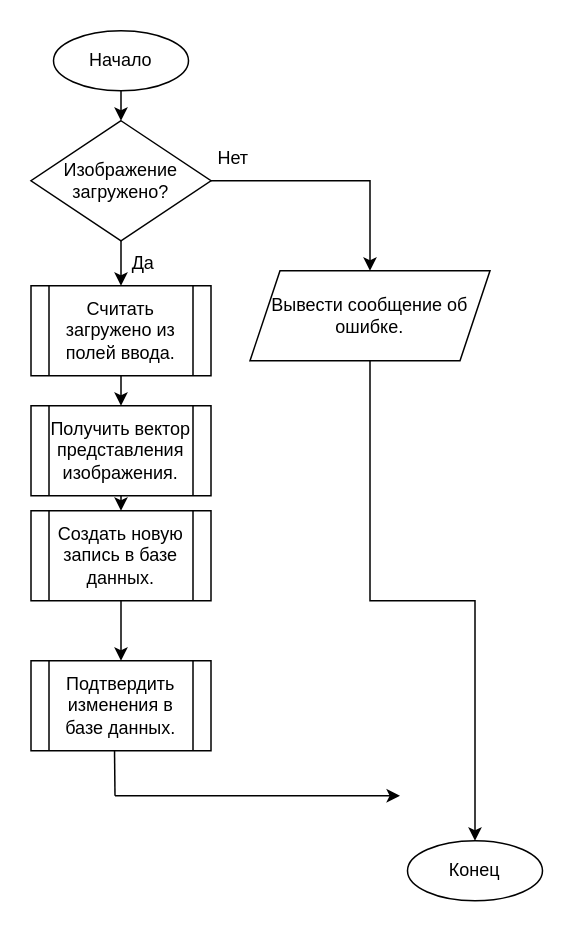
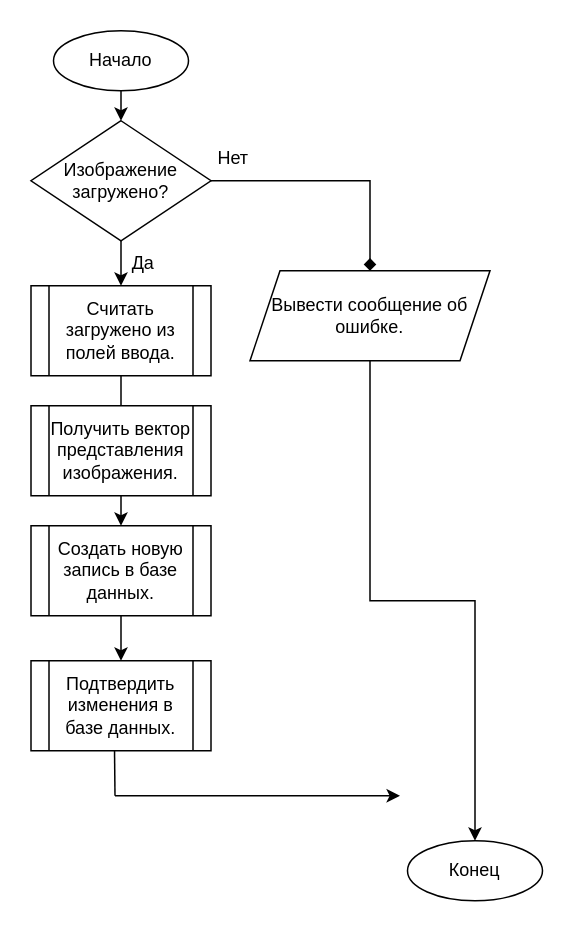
edge "Изображение загружено?" -> "Вывести сообщение об ошибке.": arrowhead classic -> diamond
edge "Считать загружено из полей ввода." -> "Получить вектор представления изображения.": arrowhead classic -> none
node "Создать новую запись в базе данных.": moved (121, 556) -> (121, 571)
